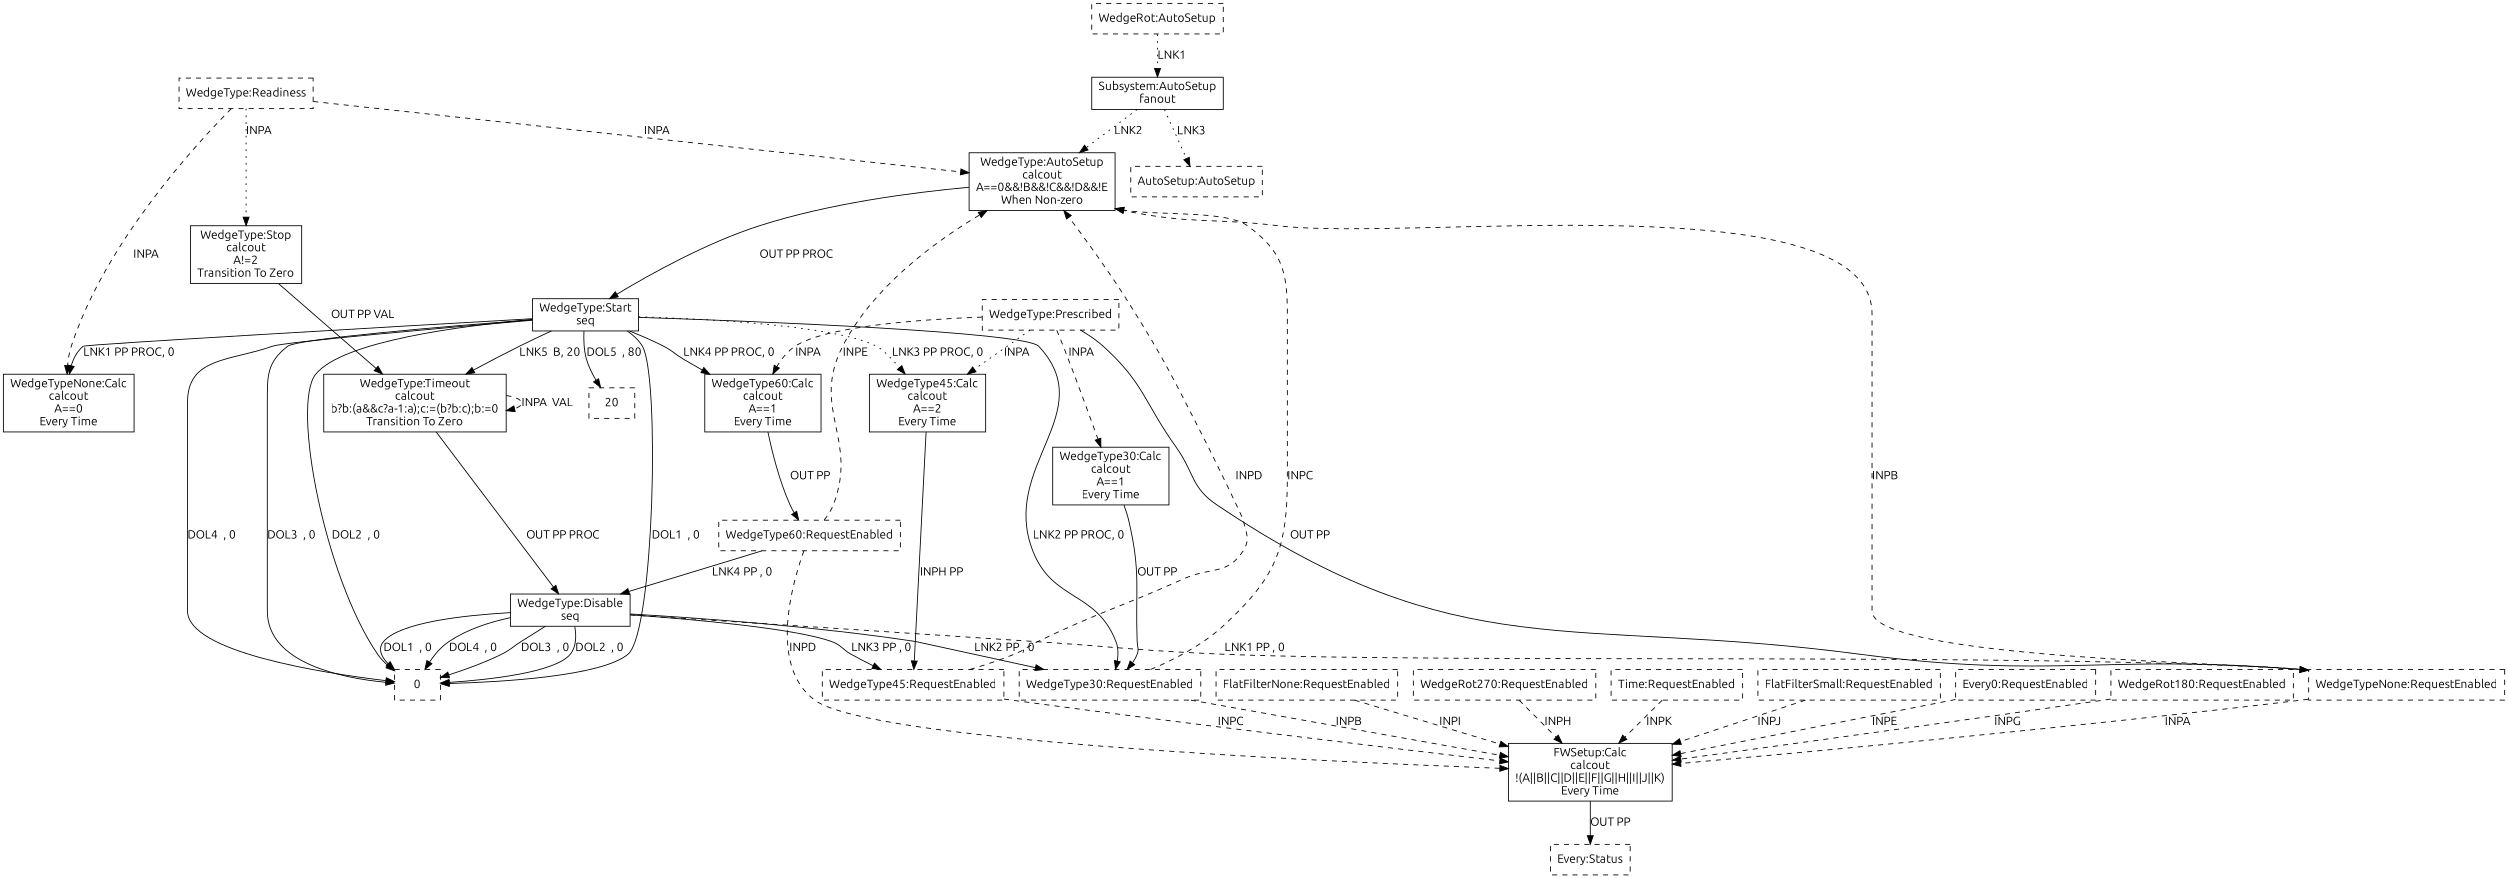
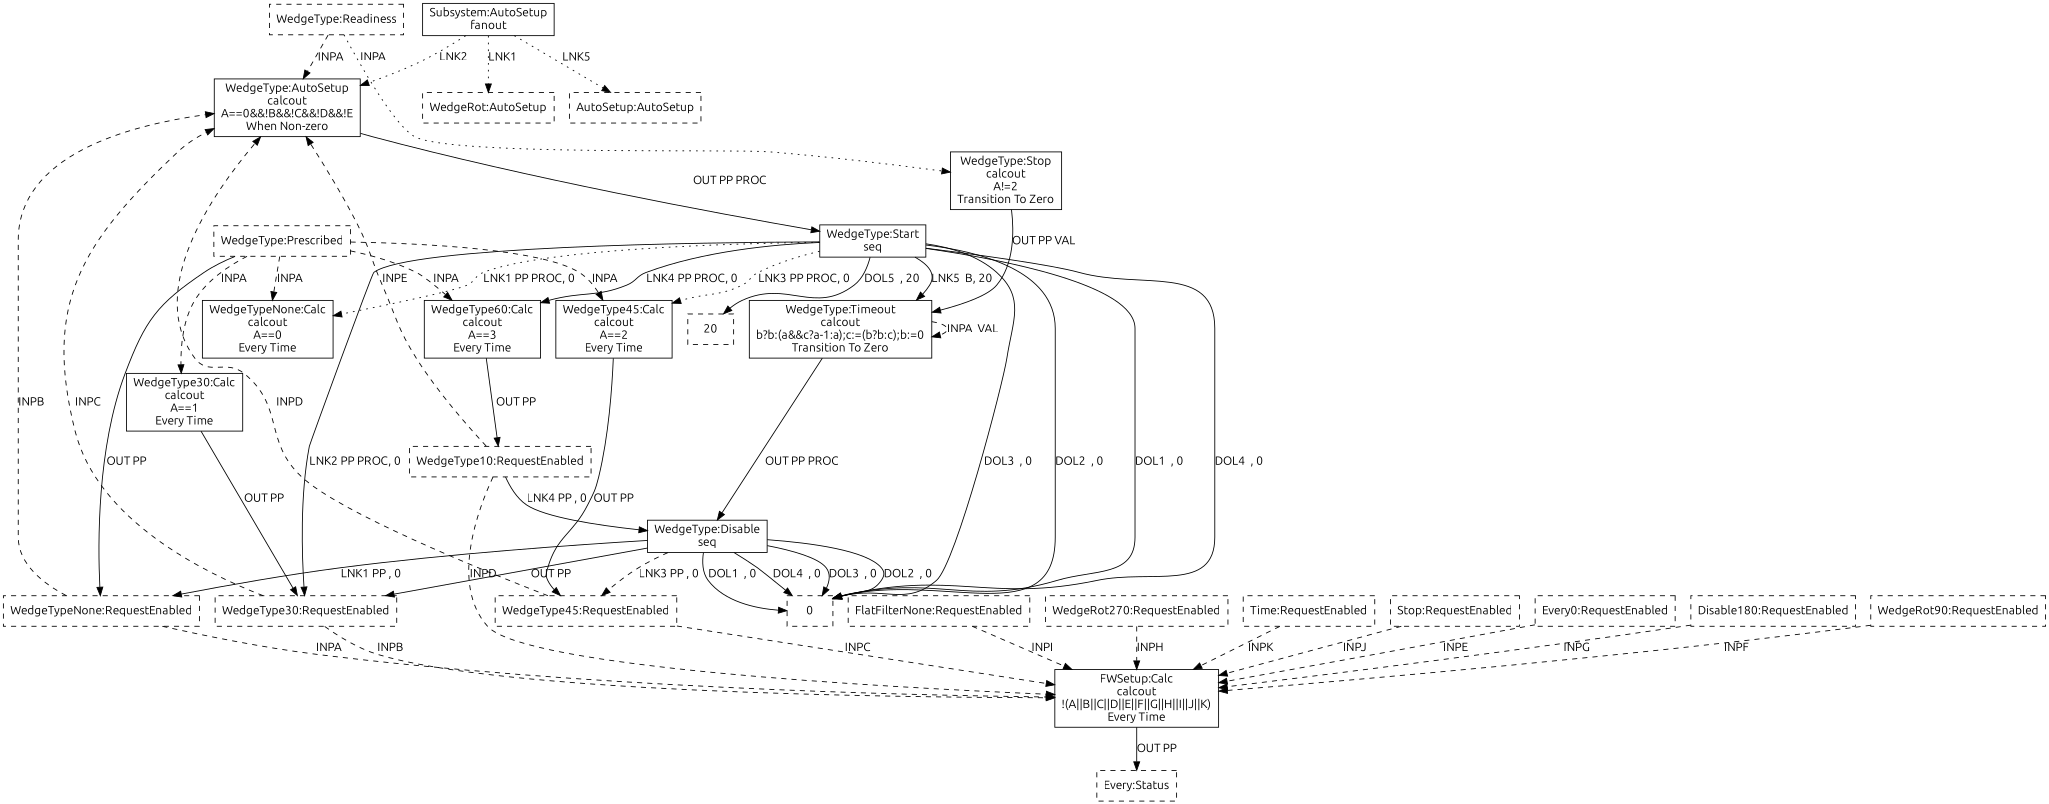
edge "WedgeRot:AutoSetup" -> "Subsystem:AutoSetup fanout": reversed
edge "Subsystem:AutoSetup fanout" -> "AutoSetup:AutoSetup": label "LNK3  " -> "LNK5  "
edge "WedgeType:Readiness" -> "WedgeTypeNone:Calc calcout A==0 Every Time": now "WedgeType:Prescribed" -> "WedgeTypeNone:Calc calcout A==0 Every Time"
edge "WedgeType:Start seq" -> "WedgeTypeNone:Calc calcout A==0 Every Time": style solid -> dotted
edge "WedgeType:Prescribed" -> "WedgeType45:Calc calcout A==2 Every Time": style dotted -> dashed
edge "WedgeType:Start seq" -> "20": label "DOL5  , 80" -> "DOL5  , 20"
node "WedgeType60:Calc calcout A==1 Every Time": label "WedgeType60:Calc calcout A==1 Every Time" -> "WedgeType60:Calc calcout A==3 Every Time"
node "WedgeType60:RequestEnabled": label "WedgeType60:RequestEnabled" -> "WedgeType10:RequestEnabled"
edge "WedgeType45:Calc calcout A==2 Every Time" -> "WedgeType45:RequestEnabled": label "INPH PP " -> "OUT PP "
node "WedgeRot90:RequestEnabled": added
edge "WedgeType:Disable seq" -> "WedgeType45:RequestEnabled": style solid -> dashed
edge "WedgeType:Disable seq" -> "WedgeType30:RequestEnabled": label "LNK2 PP , 0" -> "OUT PP "
edge "WedgeType:Disable seq" -> "WedgeTypeNone:RequestEnabled": style dashed -> solid
node "FlatFilterSmall:RequestEnabled": label "FlatFilterSmall:RequestEnabled" -> "Stop:RequestEnabled"
node "WedgeRot180:RequestEnabled": label "WedgeRot180:RequestEnabled" -> "Disable180:RequestEnabled"
